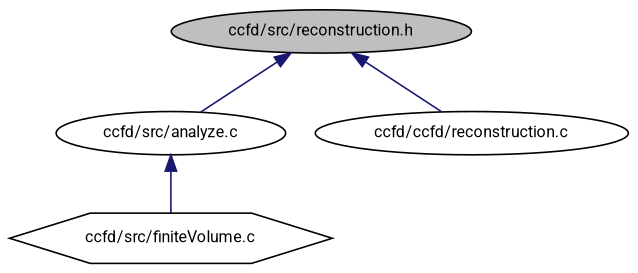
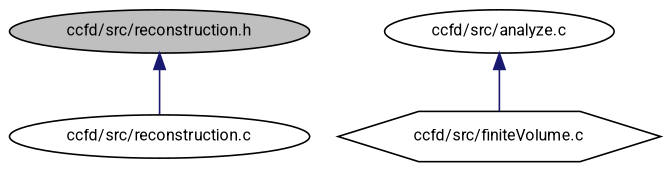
edge "ccfd/src/analyze.c" -> "ccfd/src/reconstruction.h": removed
node "ccfd/ccfd/reconstruction.c": label "ccfd/ccfd/reconstruction.c" -> "ccfd/src/reconstruction.c"
